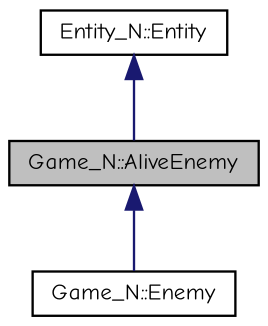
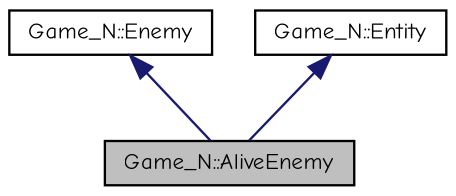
node "Entity_N::Entity": label "Entity_N::Entity" -> "Game_N::Entity"
edge "Game_N::Enemy" -> "Game_N::AliveEnemy": reversed
